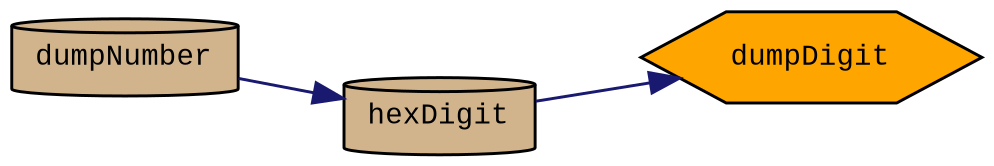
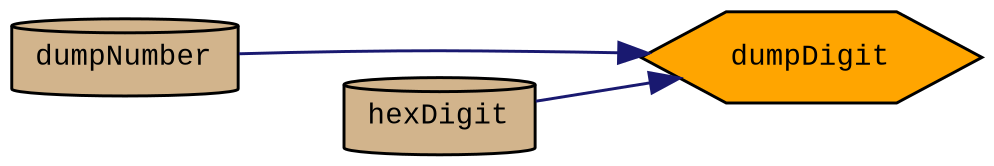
edge "dumpNumber" -> "hexDigit": now "dumpNumber" -> "dumpDigit"
